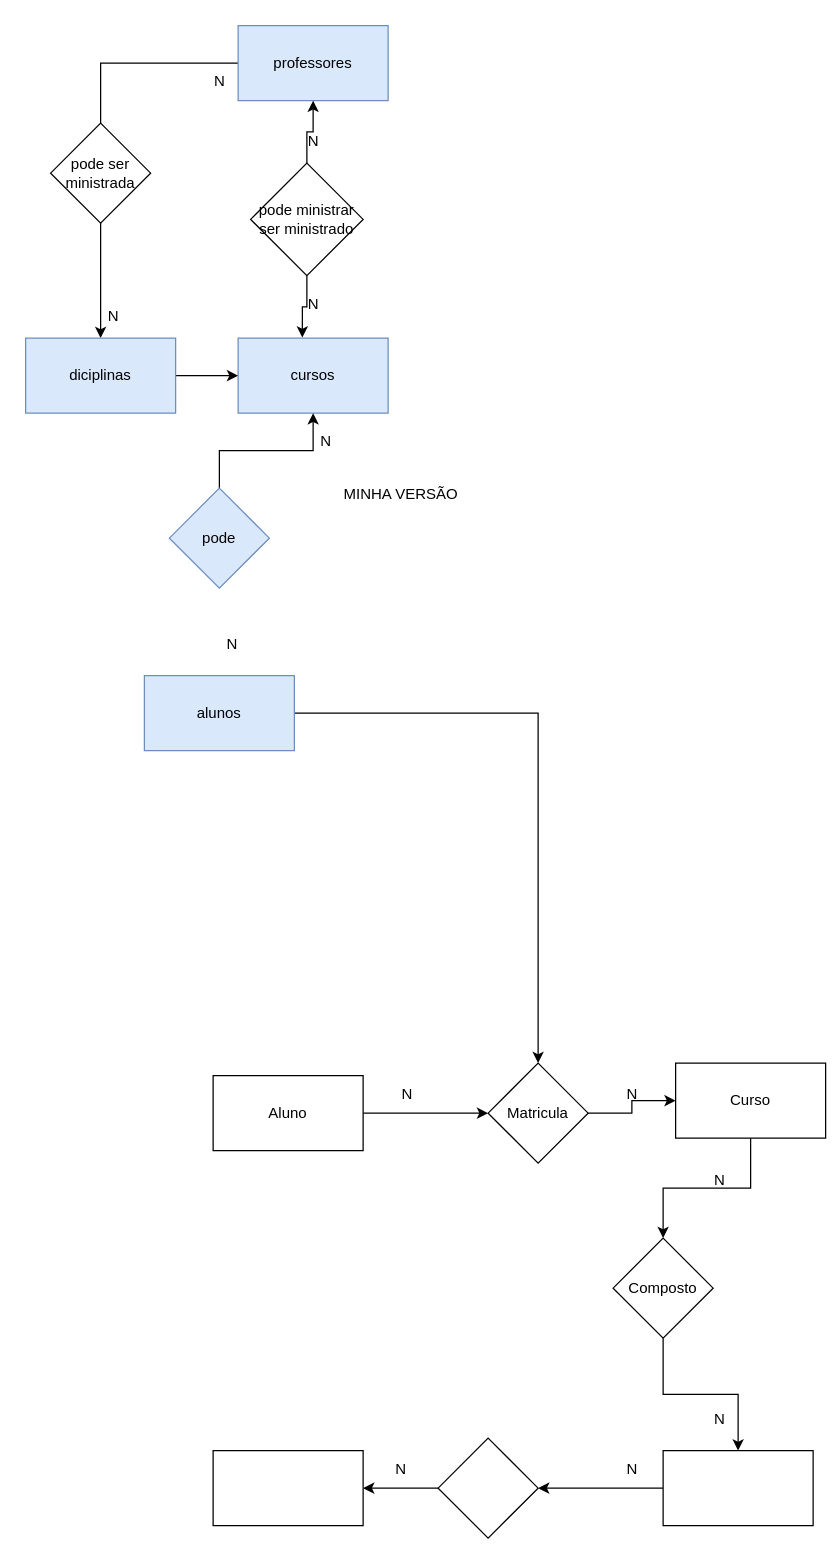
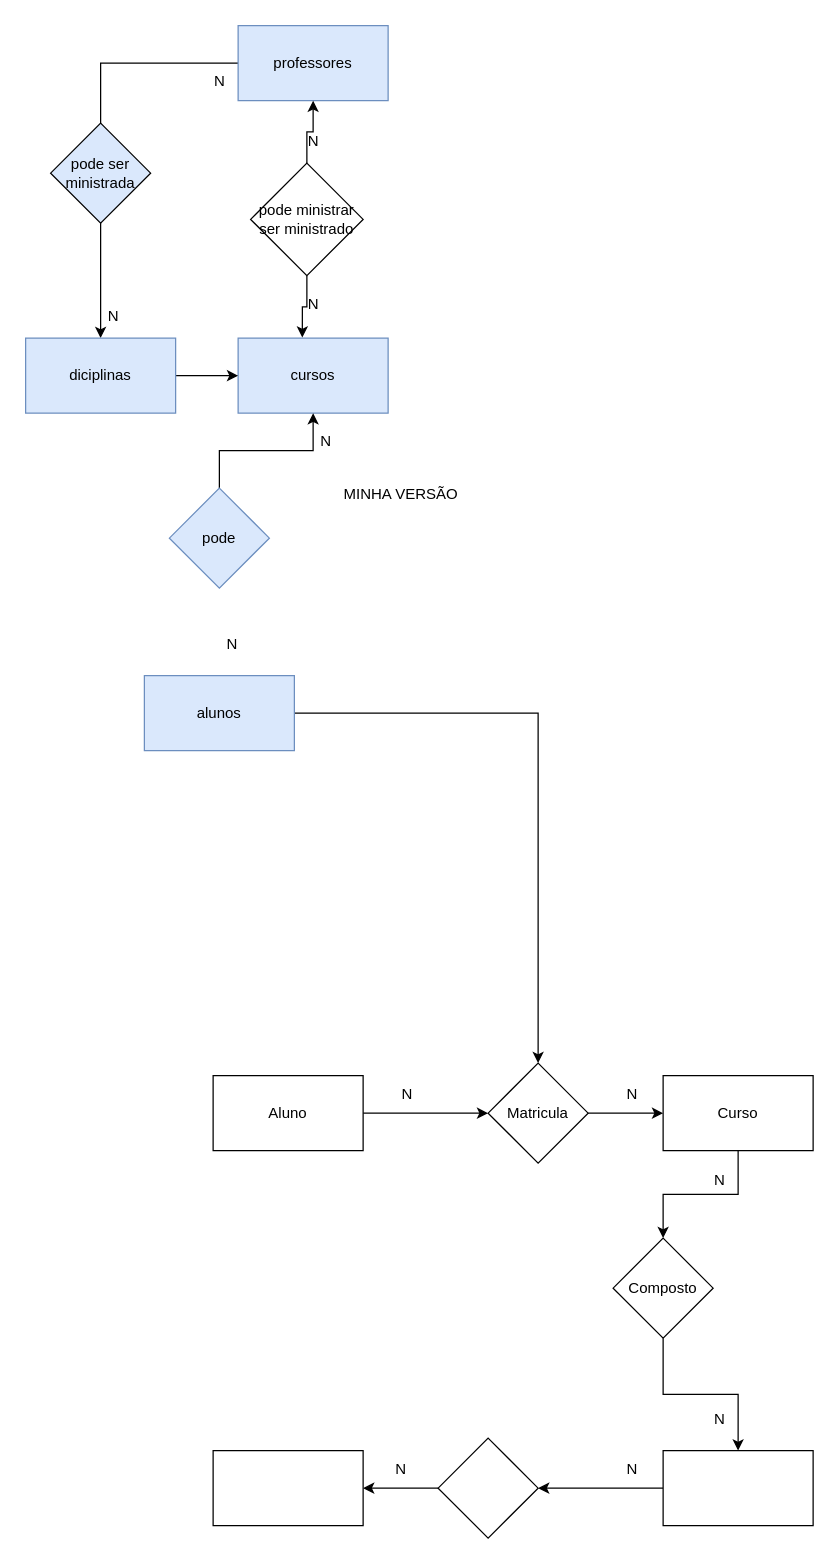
node "pode ser ministrada": fillcolor #ffffff -> #dae8fc
node "Curso": moved (751, 1101) -> (738, 1113)
